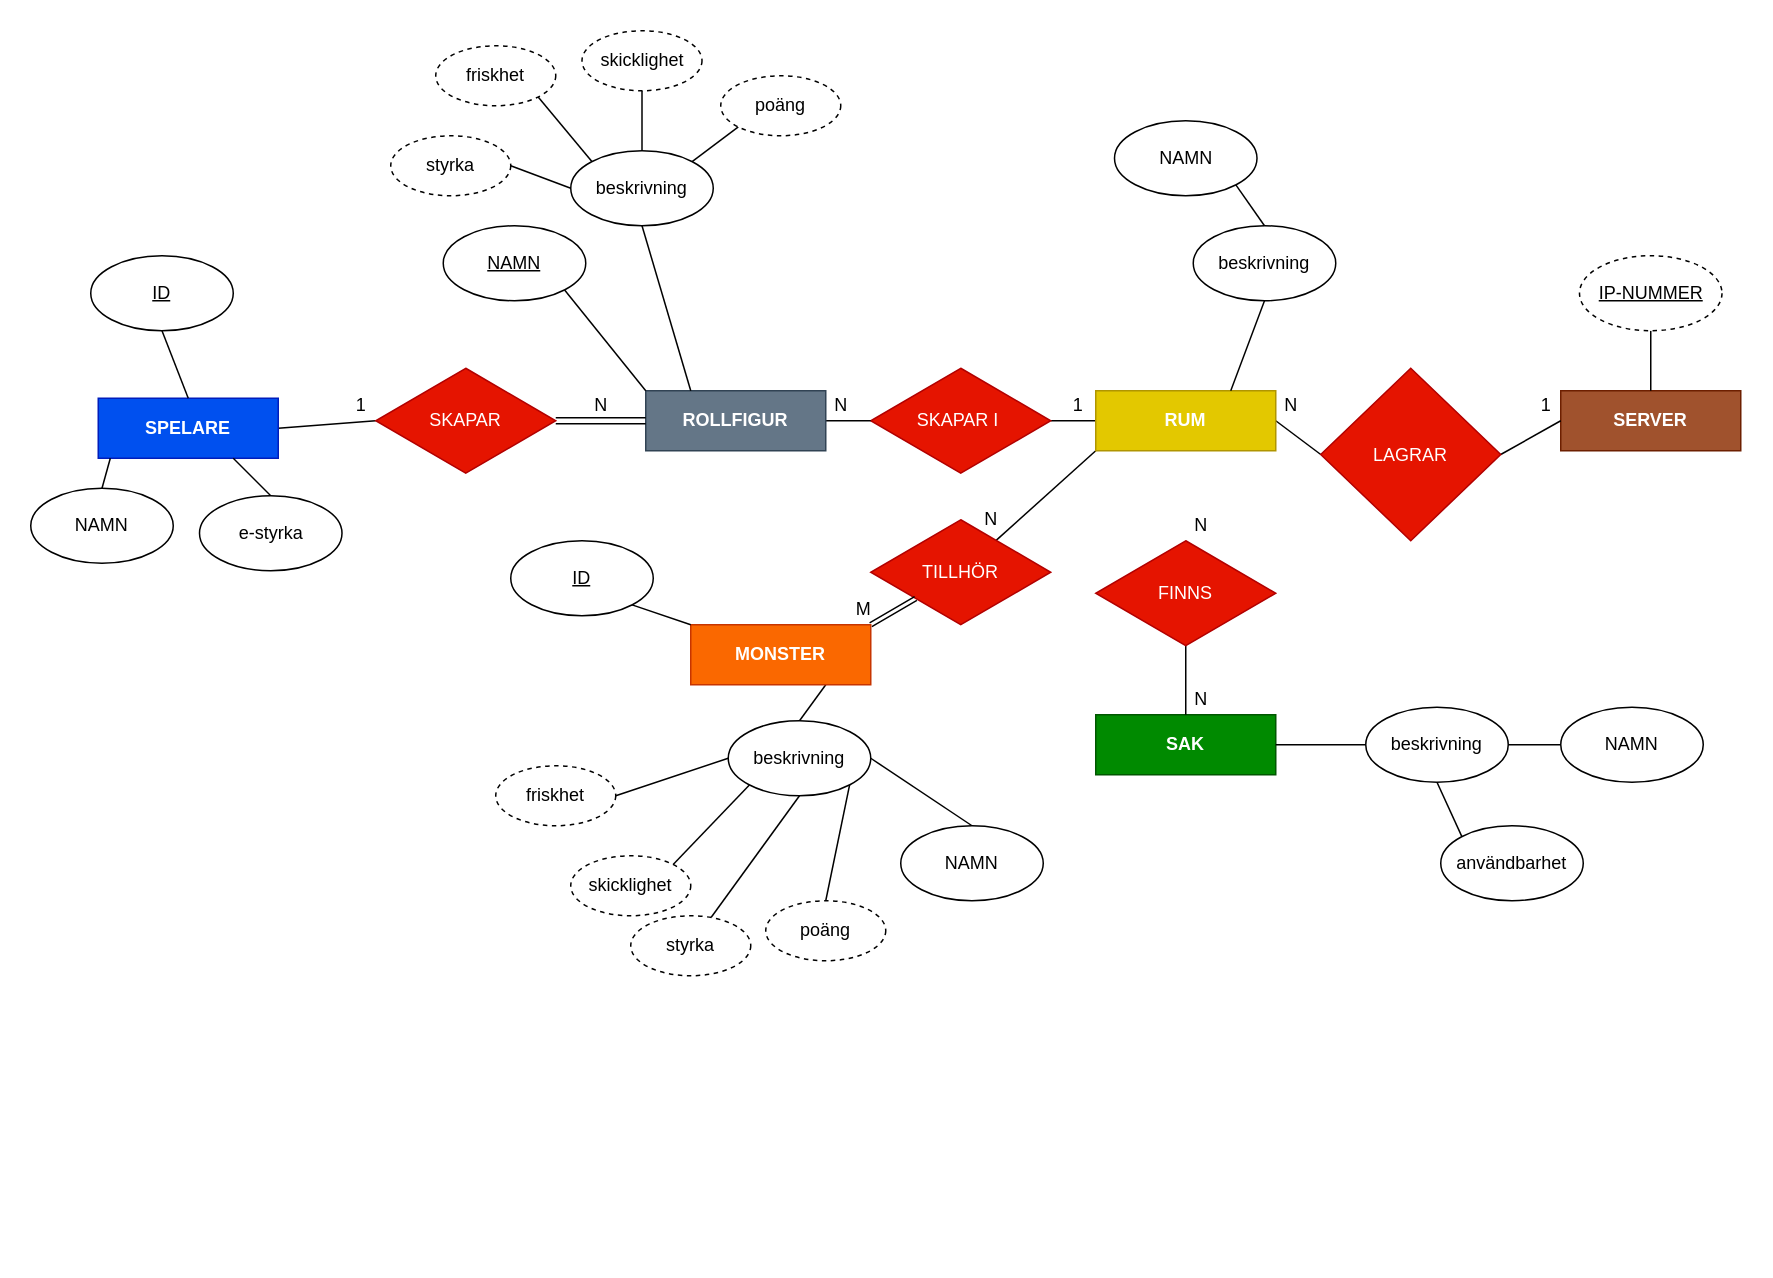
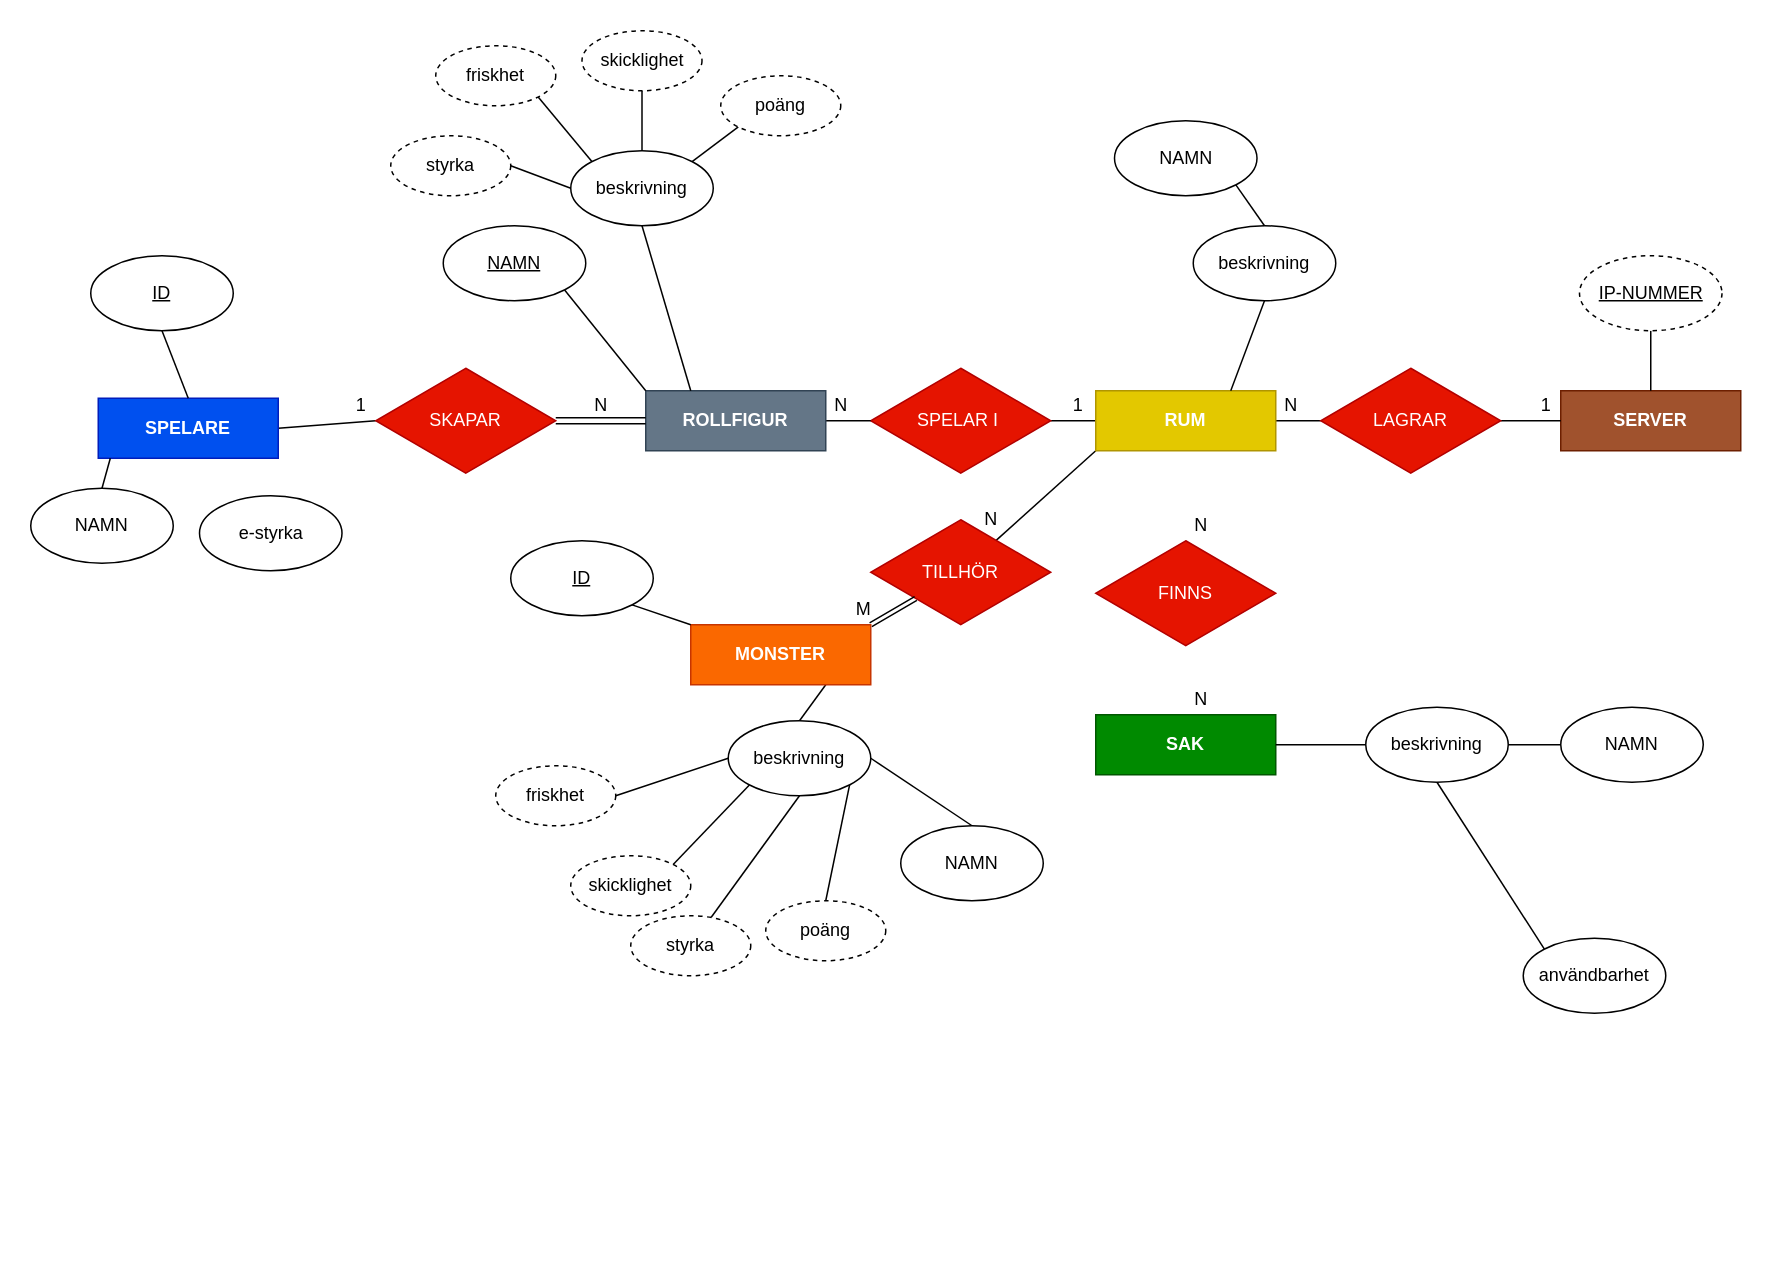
node "SKAPAR I": label "SKAPAR I" -> "SPELAR I"
node "LAGRAR": size 180x173 -> 180x105
edge "SPELARE" -- "e-styrka": removed
edge "FINNS" -- "SAK": removed
node "användbarhet": moved (1512, 863) -> (1595, 976)
